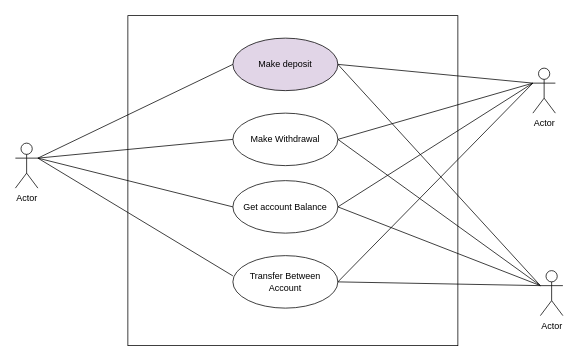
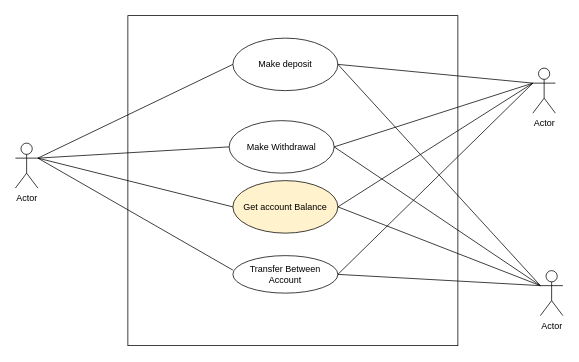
node "Make deposit": fillcolor #e1d5e7 -> #ffffff
node "Make Withdrawal": moved (285, 139) -> (282, 147)
node "Get account Balance": fillcolor #ffffff -> #fff2cc
node "Transfer Between Account": size 105x53 -> 105x38
